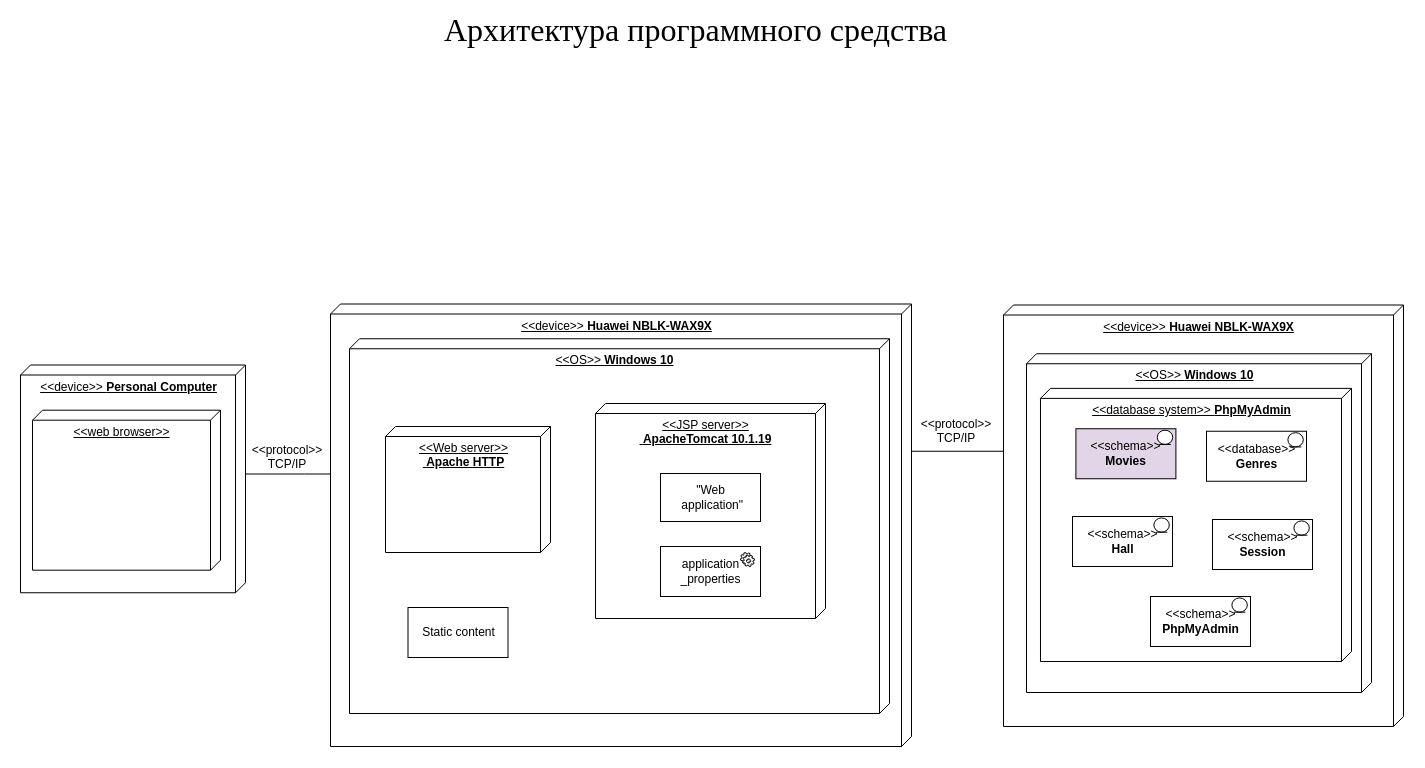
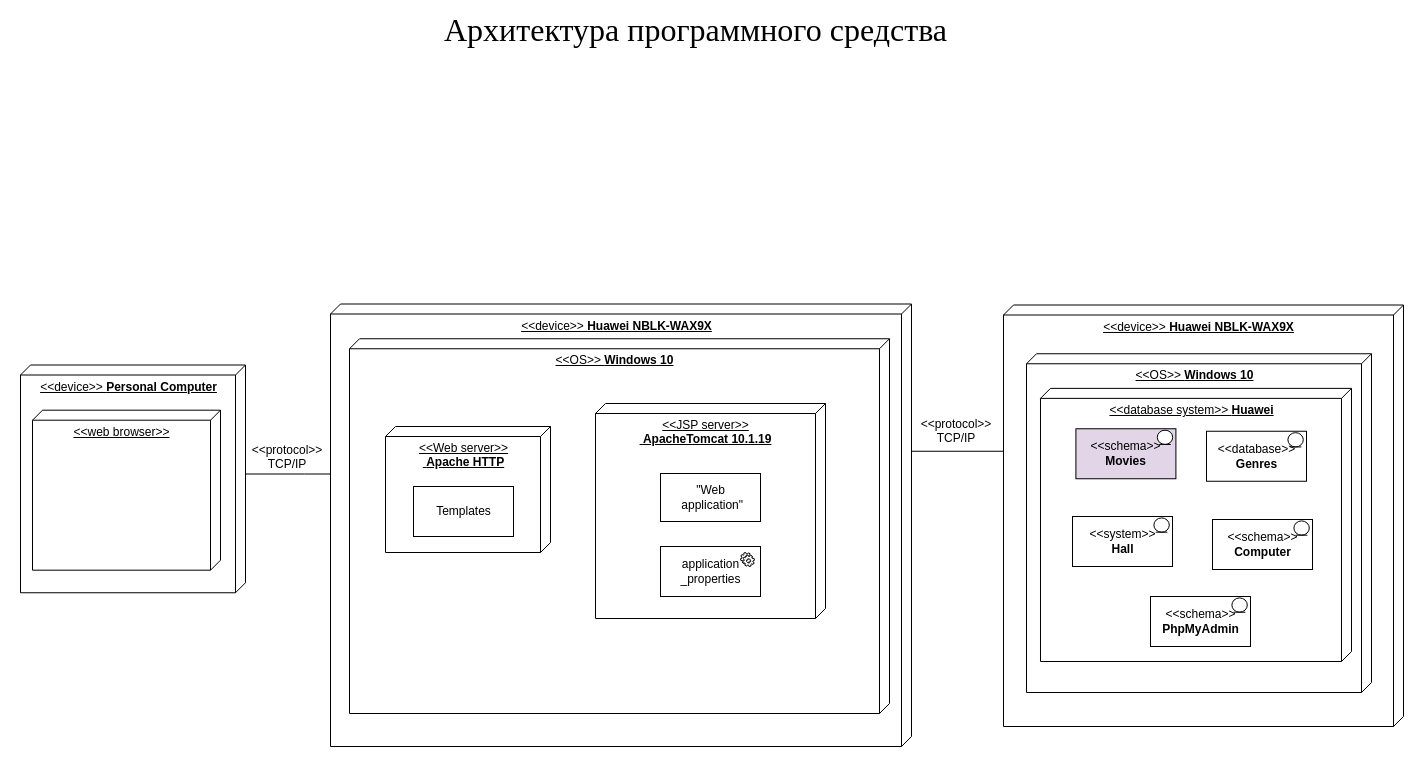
node "<<database system>> PhpMyAdmin": label "<<database system>> PhpMyAdmin" -> "<<database system>> Huawei"
node "Templates": added
node "<<schema>> Hall": label "<<schema>> Hall" -> "<<system>> Hall"
node "<<schema>> Session": label "<<schema>> Session" -> "<<schema>> Computer"
node "Static content": removed
